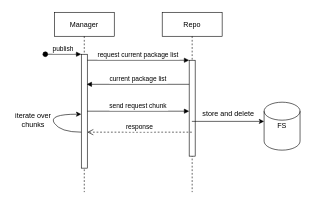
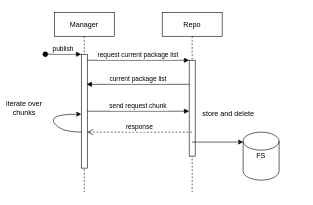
node "iterate over chunks": moved (33, 120) -> (24, 108)
node "FS": moved (282, 126) -> (261, 156)
